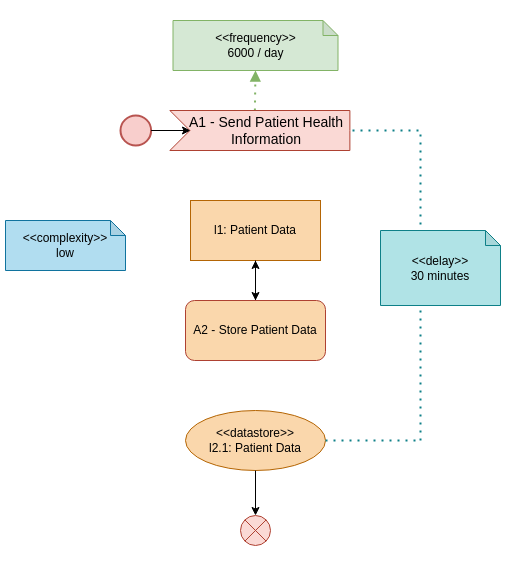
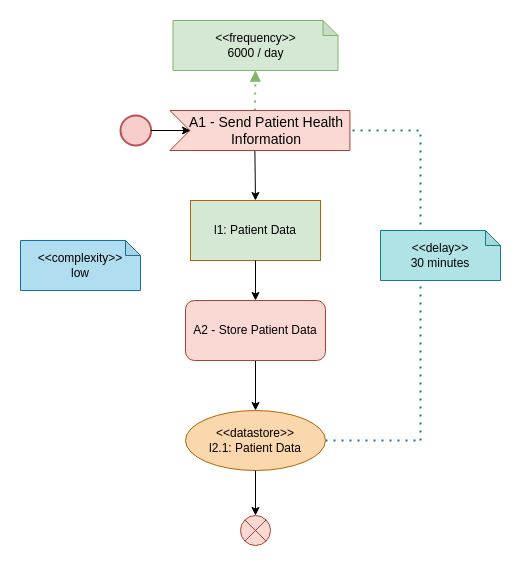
edge "A1 - Send Patient Health Information" -> "l1: Patient Data": added
node "l1: Patient Data": fillcolor #fad7ac -> #d5e8d4
node "<<complexity>> low": moved (66, 246) -> (81, 266)
node "<<delay>> 30 minutes": size 120x75 -> 120x50
node "A2 - Store Patient Data": fillcolor #fad7ac -> #fad9d5
edge "A2 - Store Patient Data" -> "l1: Patient Data": now "A2 - Store Patient Data" -> "<<datastore>> l2.1: Patient Data"
